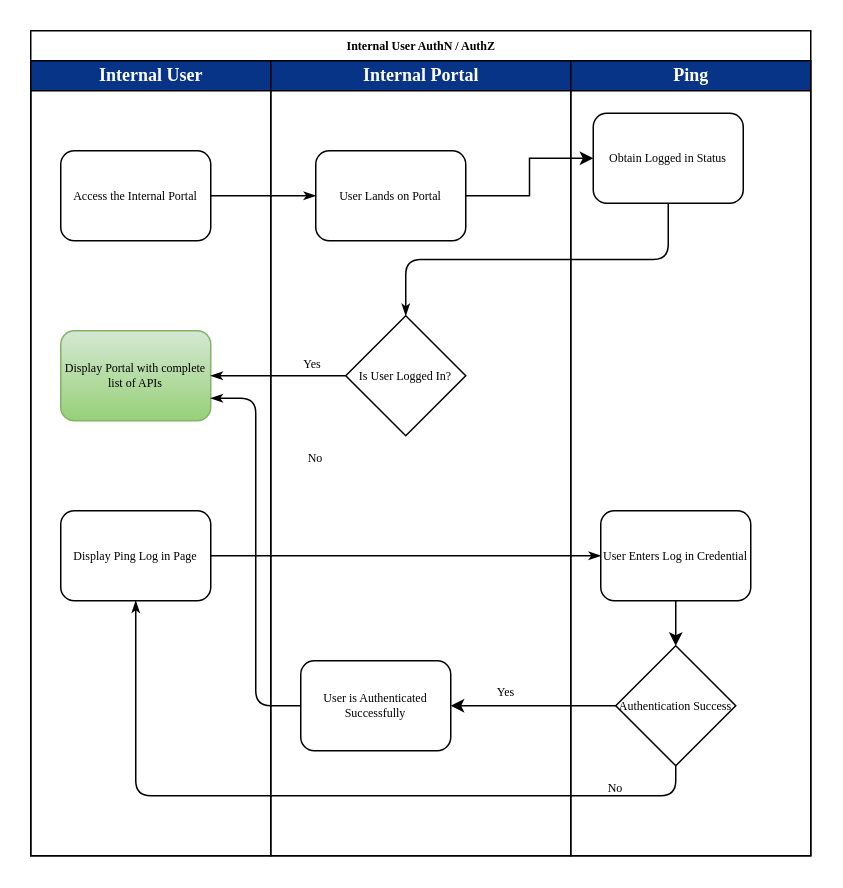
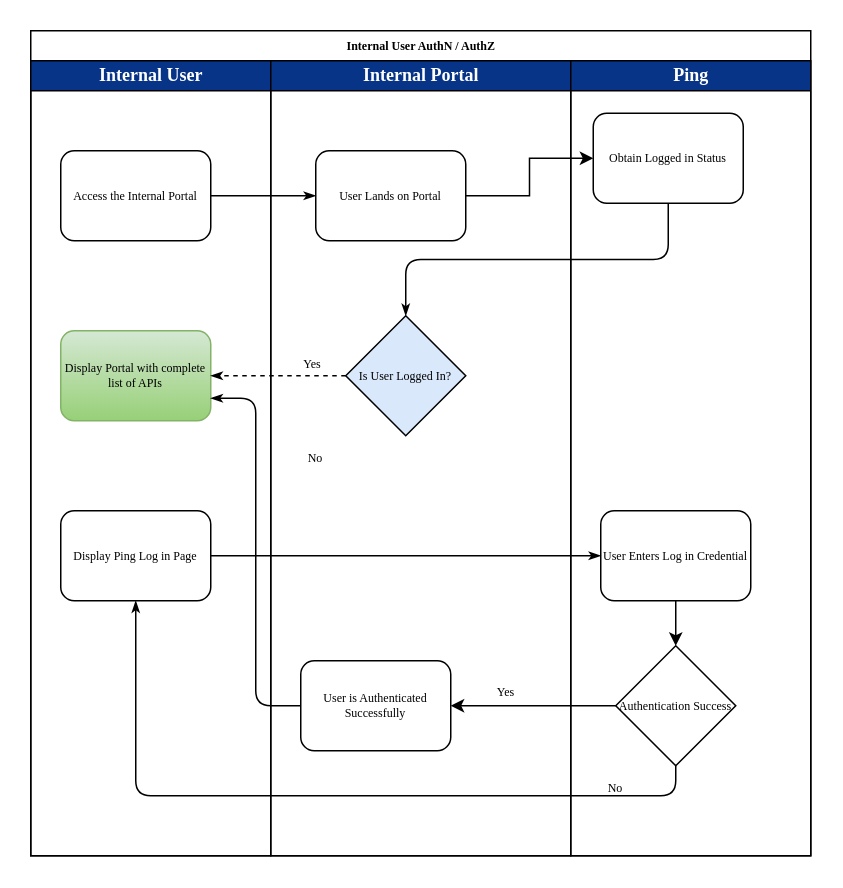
edge "Is User Logged In?" -> "Display Portal with complete list of APIs": style solid -> dashed
node "Is User Logged In?": fillcolor #ffffff -> #dae8fc
